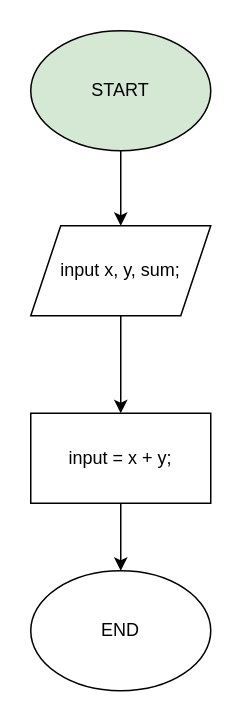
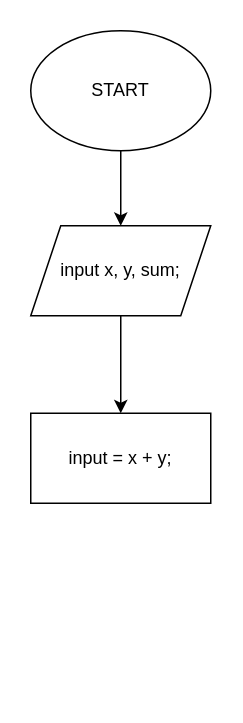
node "START": fillcolor #d5e8d4 -> #ffffff
edge "input = x + y;" -> "END": removed
node "END": removed
